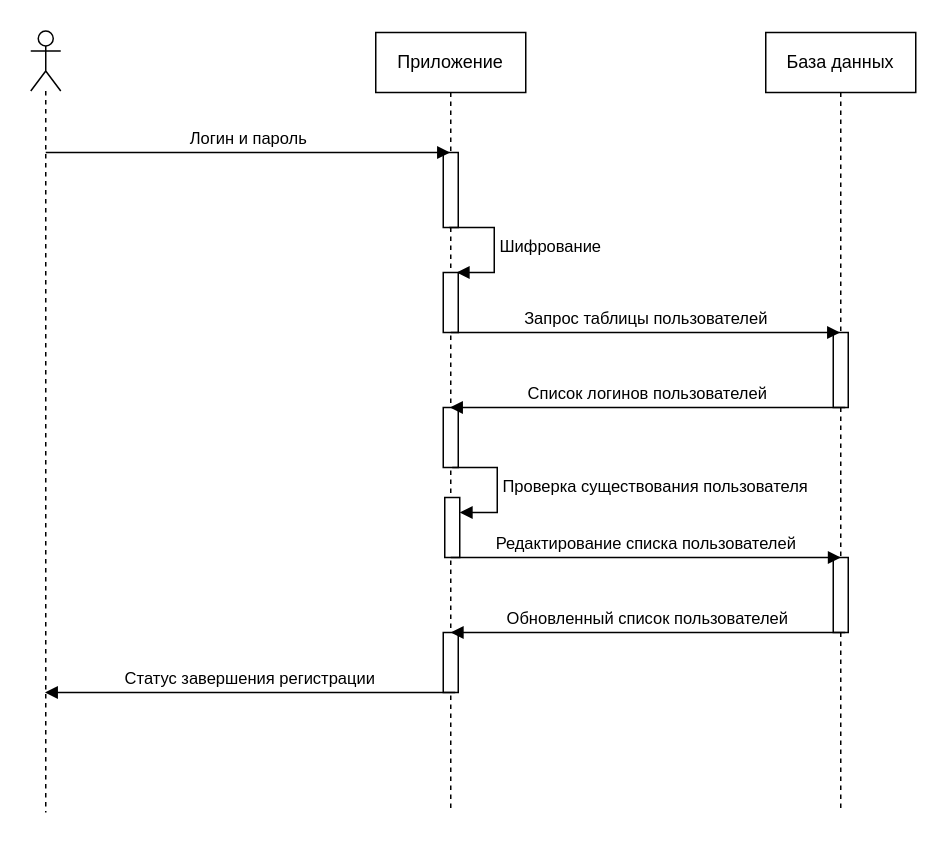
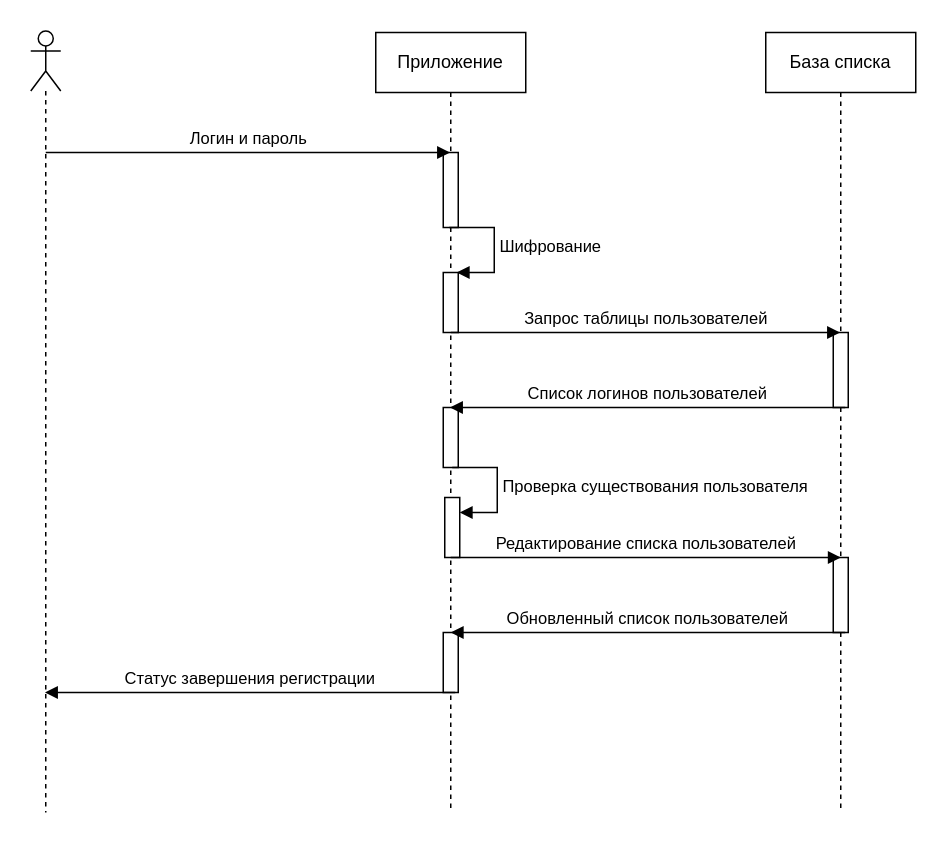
node "База данных": label "База данных" -> "База списка"
